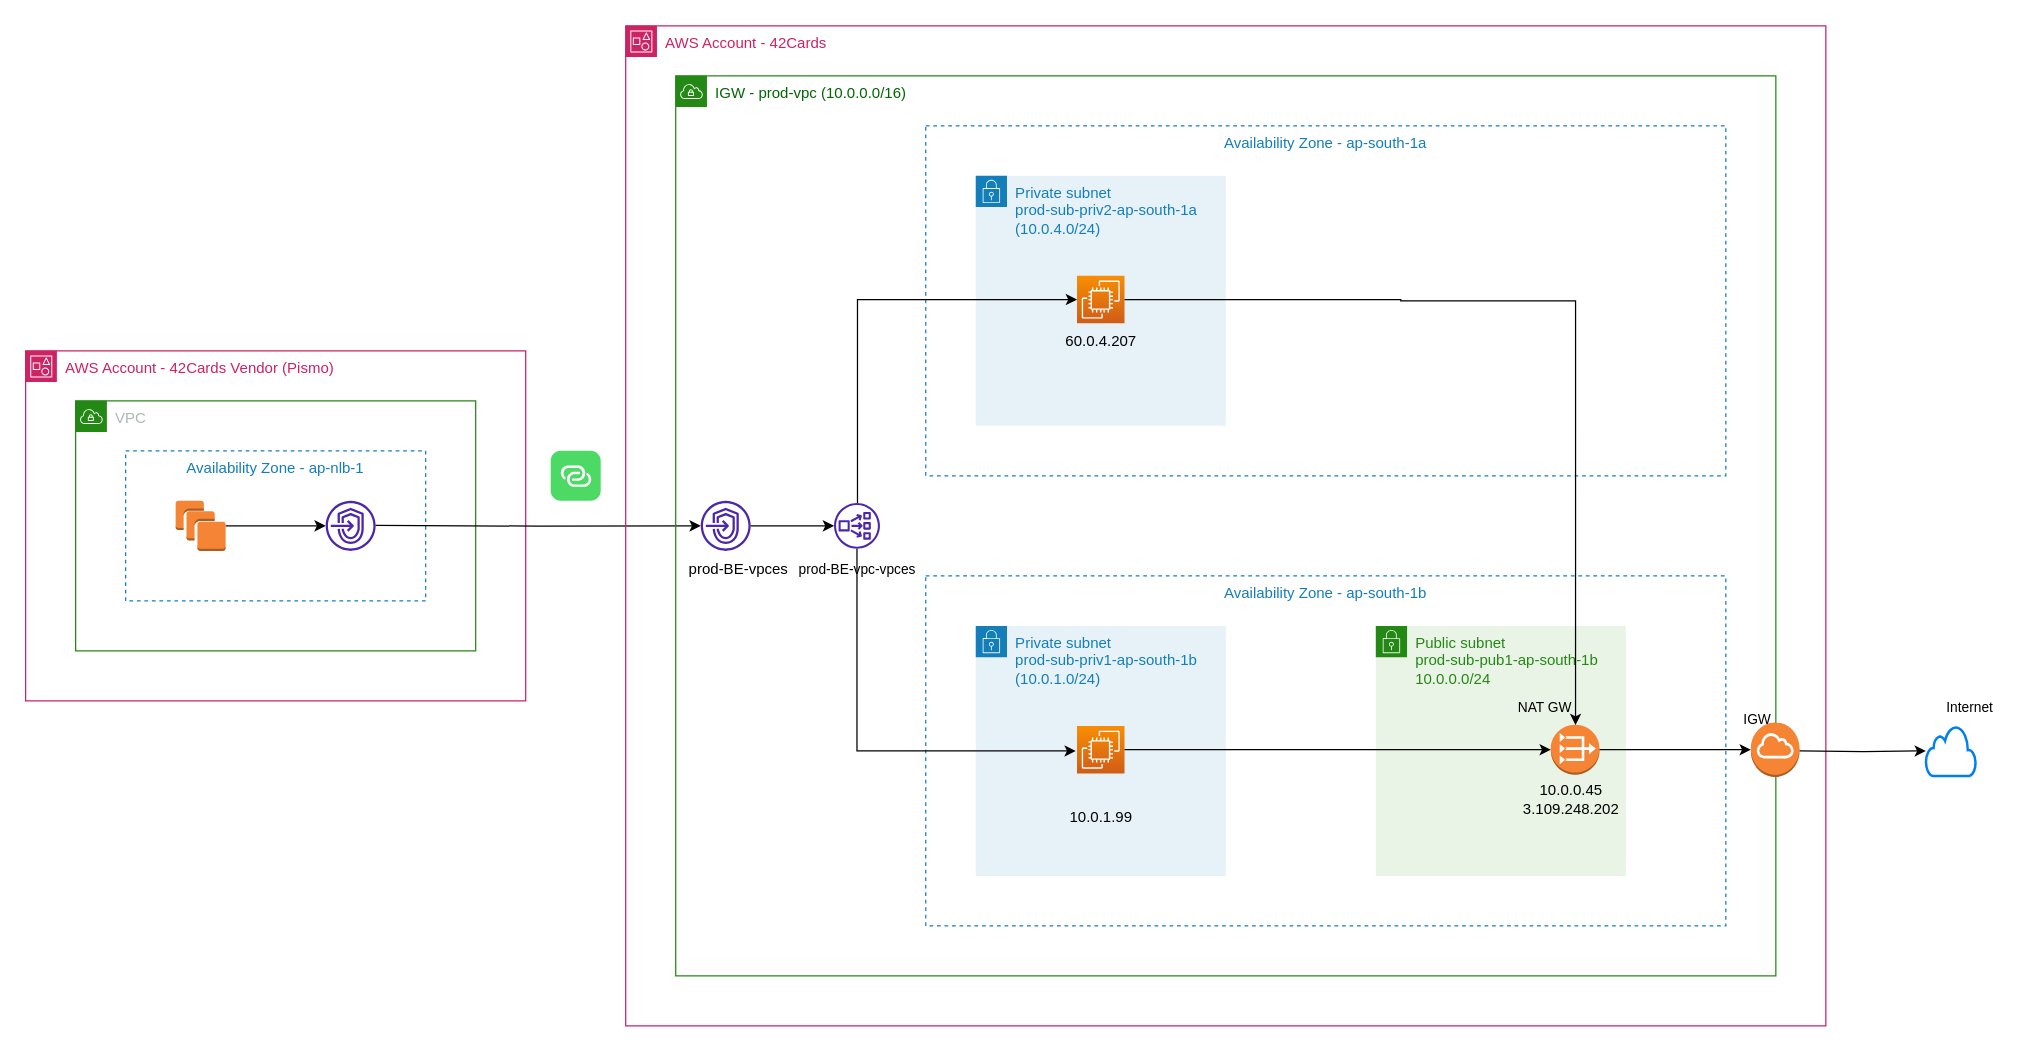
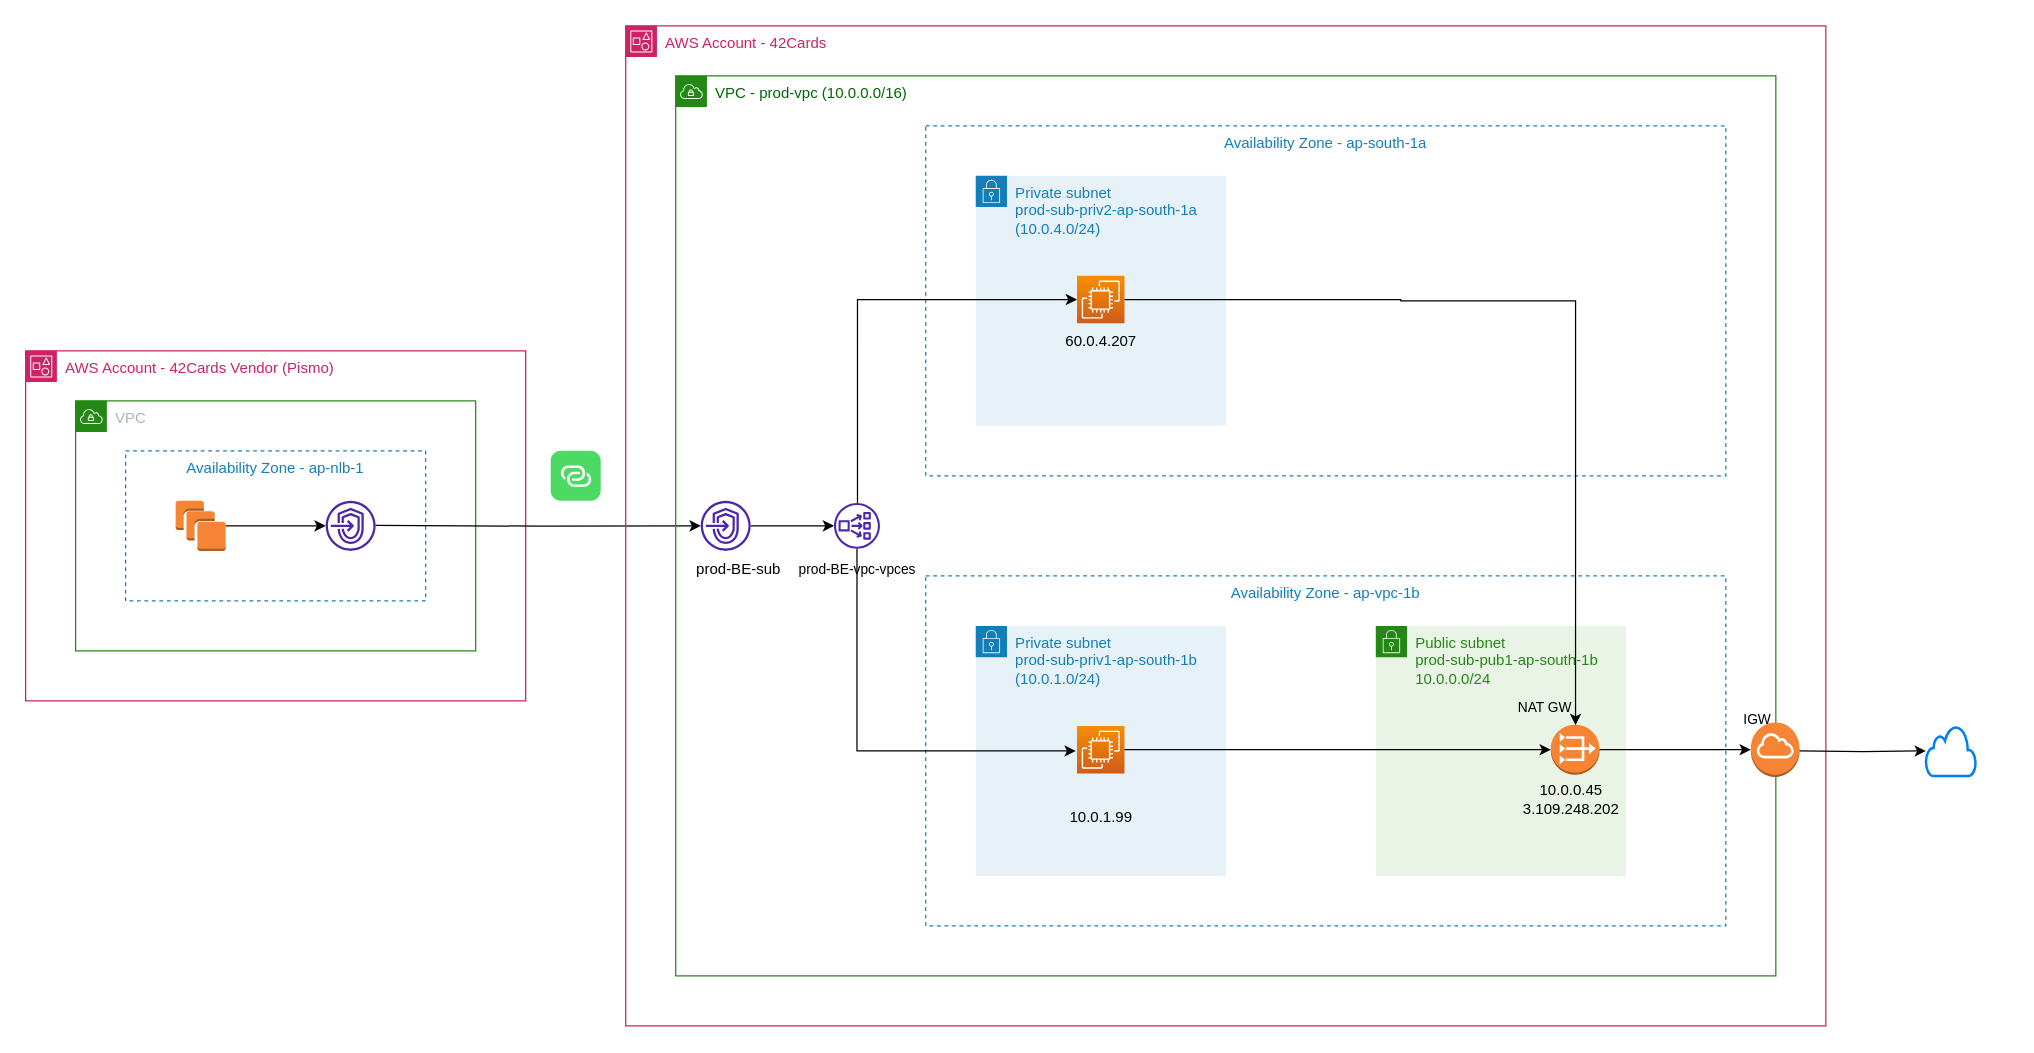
node "IGW - prod-vpc (10.0.0.0/16)": label "IGW - prod-vpc (10.0.0.0/16)" -> "VPC - prod-vpc (10.0.0.0/16)"
node "prod-BE-vpces": label "prod-BE-vpces" -> "prod-BE-sub"
node "Availability Zone - ap-south-1b": label "Availability Zone - ap-south-1b" -> "Availability Zone - ap-vpc-1b"
node "Internet": removed
